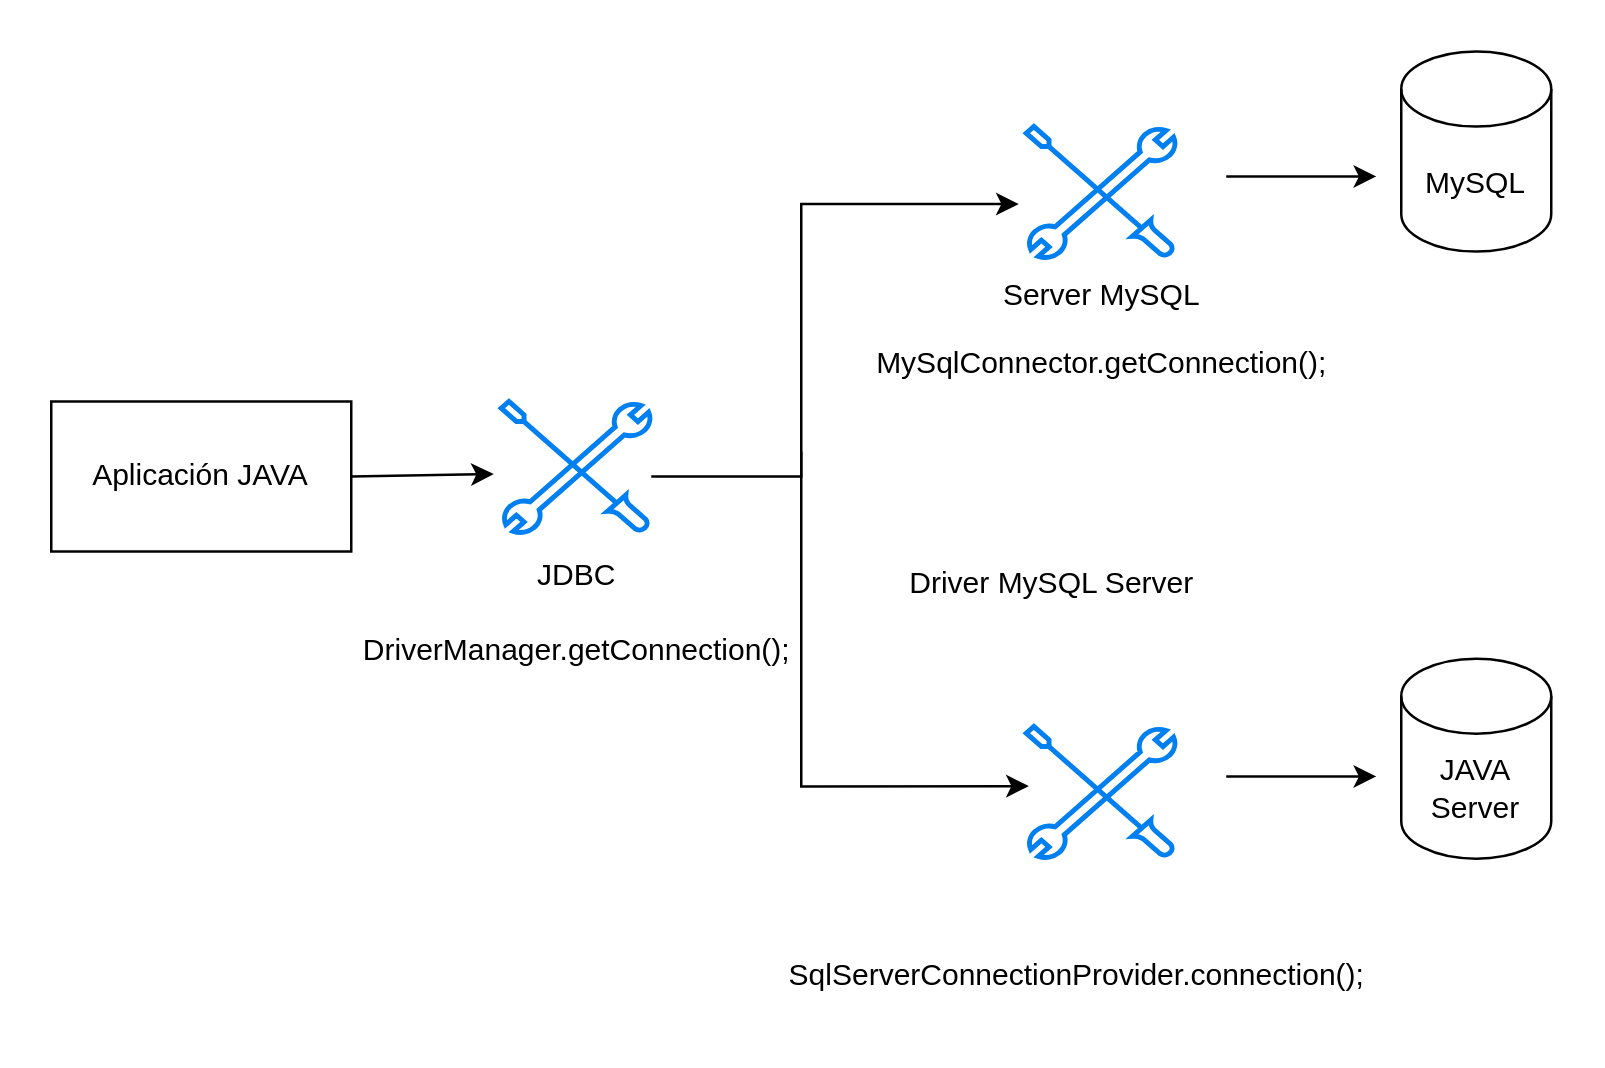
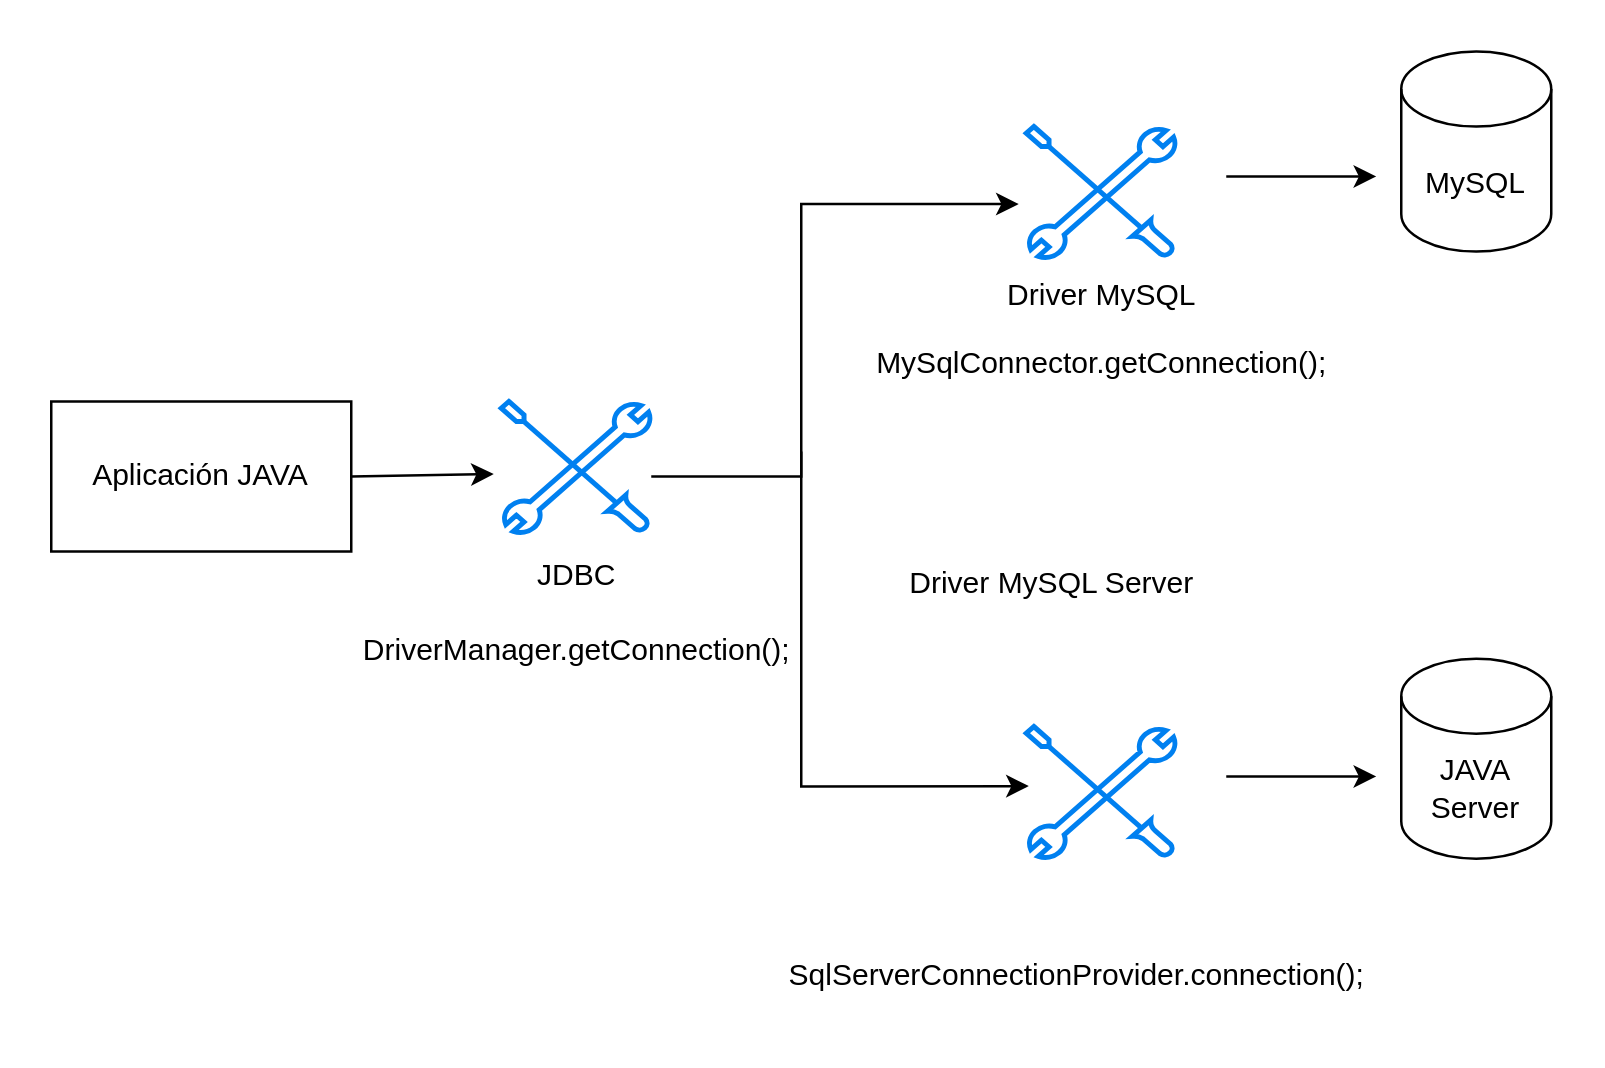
node "Server MySQL": label "Server MySQL" -> "Driver MySQL"
